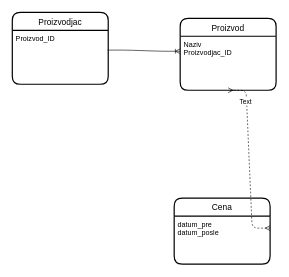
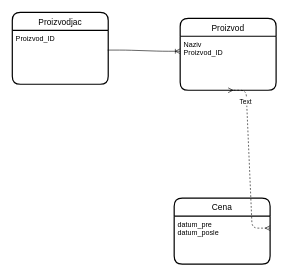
node "Naziv Proizvodjac_ID": label "Naziv Proizvodjac_ID" -> "Naziv Proizvod_ID"
